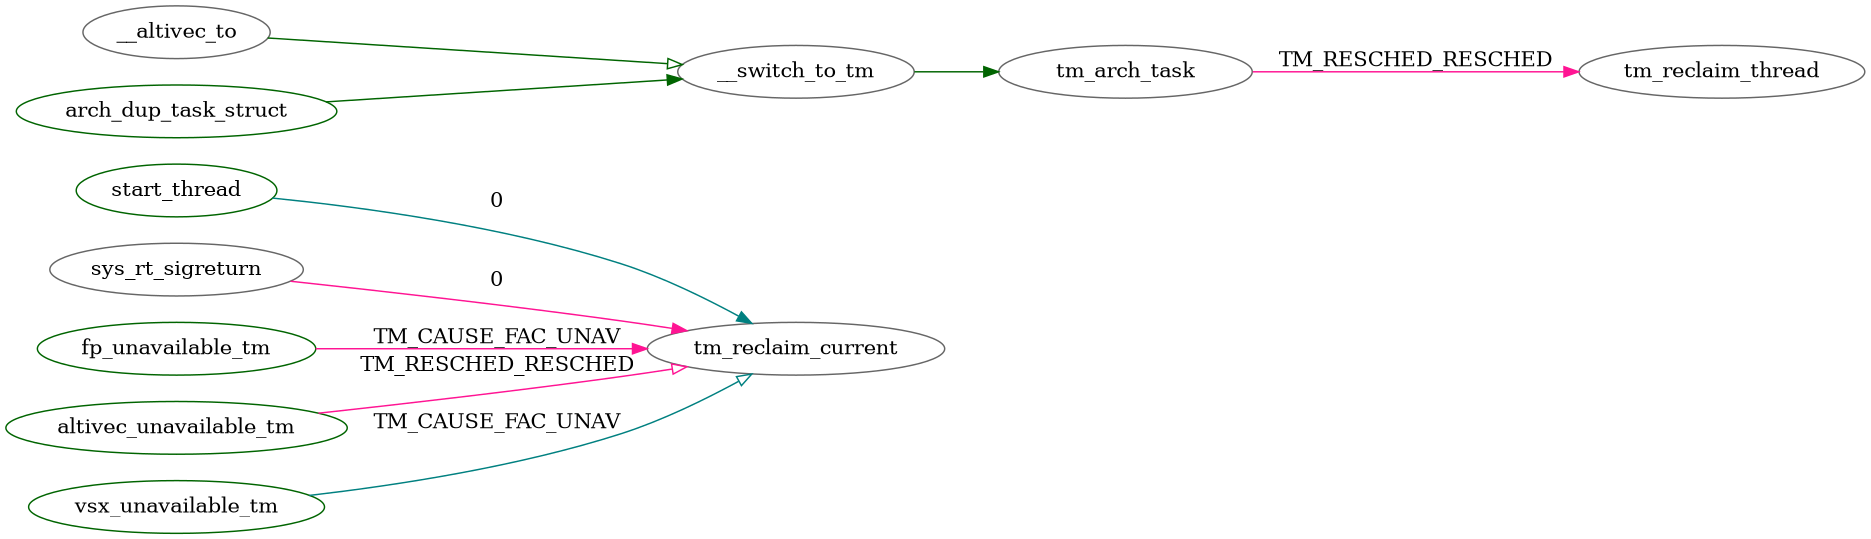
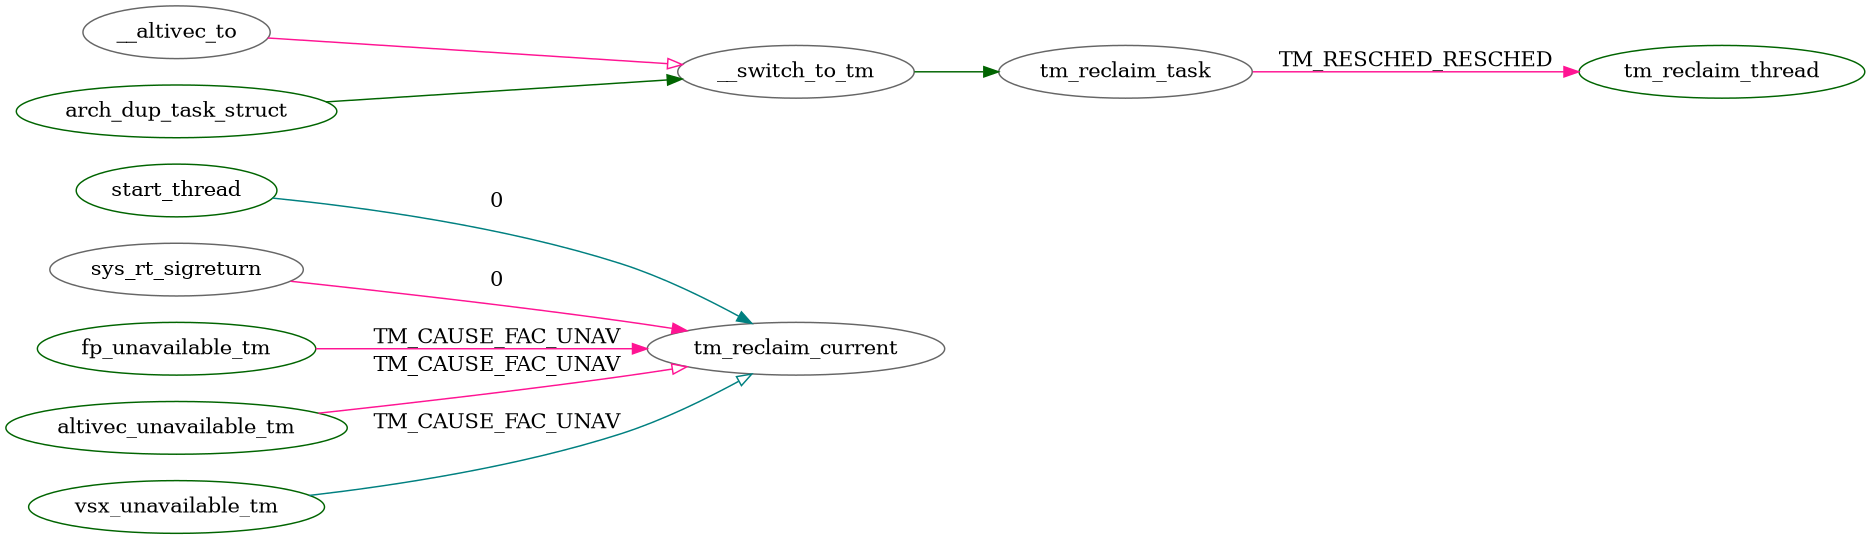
edge "__altivec_to" -> "__switch_to_tm": color darkgreen -> deeppink
node "tm_arch_task": label "tm_arch_task" -> "tm_reclaim_task"
node "tm_reclaim_thread": color gray40 -> darkgreen
edge "altivec_unavailable_tm" -> "tm_reclaim_current": label "TM_RESCHED_RESCHED" -> "TM_CAUSE_FAC_UNAV"
